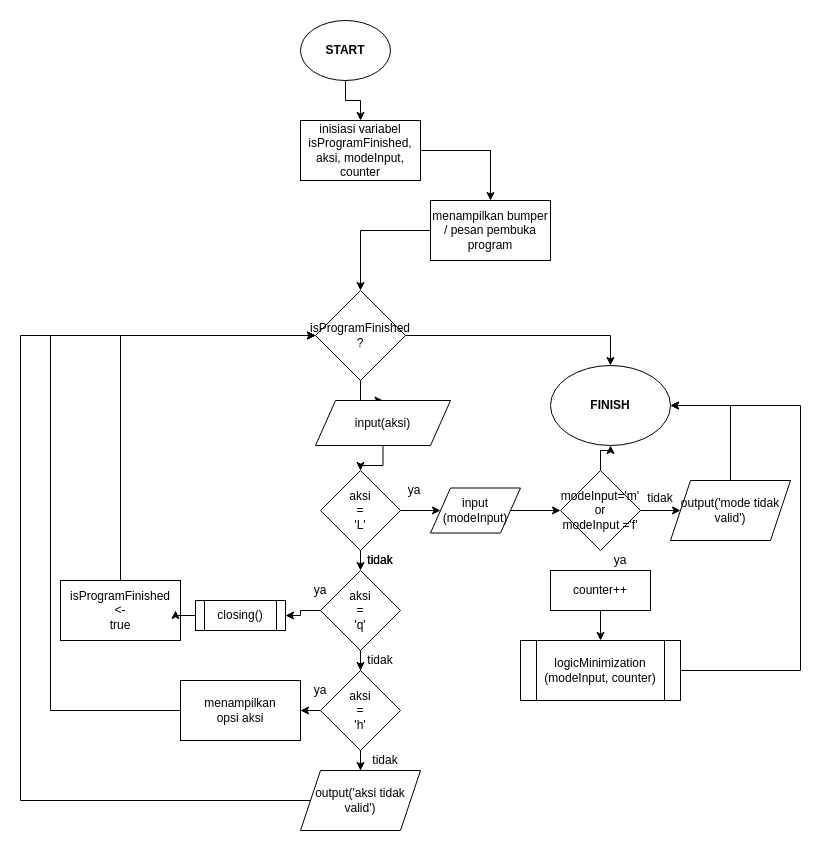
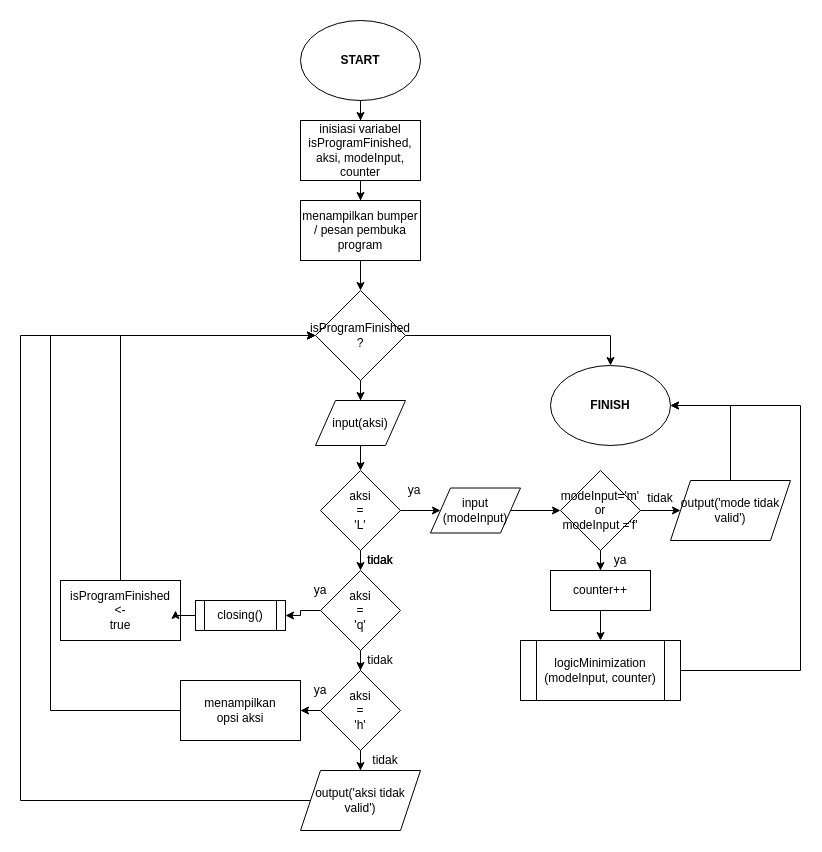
node "START": size 90x60 -> 120x80
node "menampilkan bumper / pesan pembuka program": moved (491, 231) -> (361, 231)
node "input(aksi)": size 135x45 -> 90x45
edge "modeInput='m' or modeInput ='f'" -> "FINISH": now "modeInput='m' or modeInput ='f'" -> "counter++"
